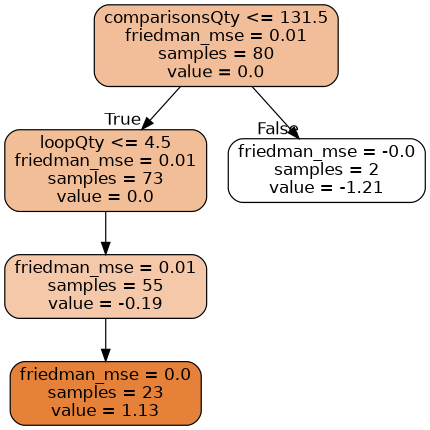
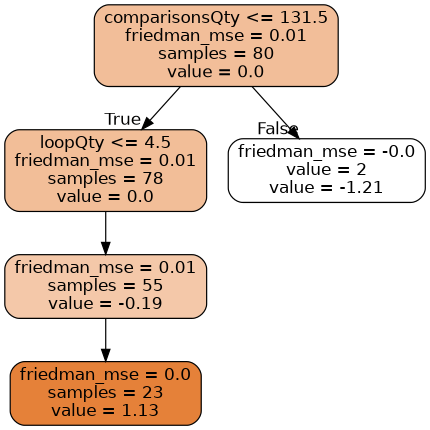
node "loopQty <= 4.5 friedman_mse = 0.01 samples = 73 value = 0.0": label "loopQty <= 4.5 friedman_mse = 0.01 samples = 73 value = 0.0" -> "loopQty <= 4.5 friedman_mse = 0.01 samples = 78 value = 0.0"
node "friedman_mse = -0.0 samples = 2 value = -1.21": label "friedman_mse = -0.0 samples = 2 value = -1.21" -> "friedman_mse = -0.0 value = 2 value = -1.21"
